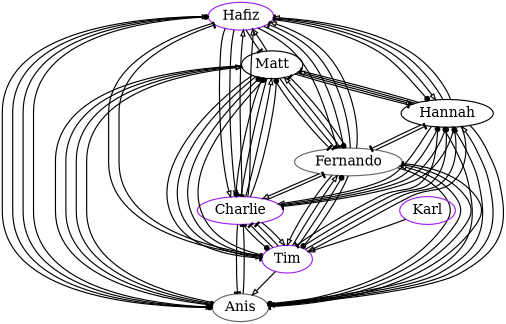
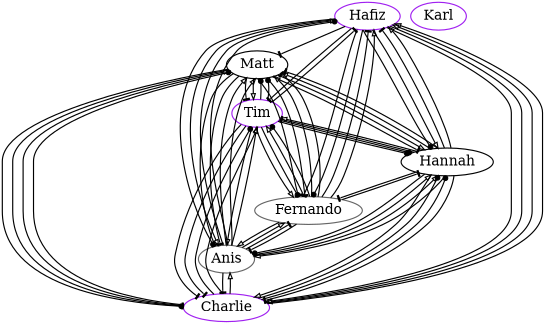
edge "Matt" -> "Hafiz": removed
edge "Fernando" -> "Charlie": removed
edge "Charlie" -> "Fernando": removed
edge "Karl" -> "Tim": now "Anis" -> "Tim"
edge "Charlie" -> "Anis": arrowhead tee -> onormal
